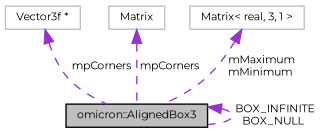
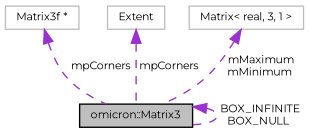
node "Vector3f *": label "Vector3f *" -> "Matrix3f *"
node "Matrix": label "Matrix" -> "Extent"
node "omicron::AlignedBox3": label "omicron::AlignedBox3" -> "omicron::Matrix3"
